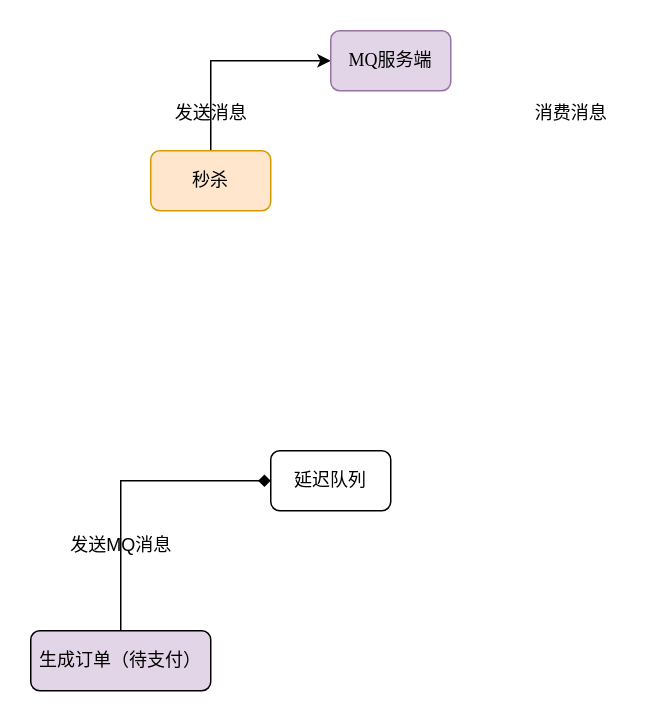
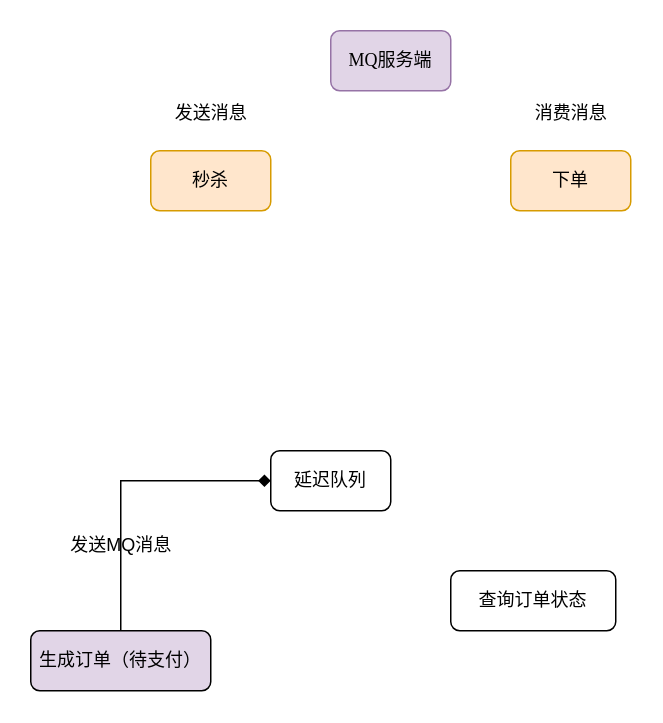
edge "秒杀" -> "MQ服务端": removed
node "下单": added
node "查询订单状态": added
